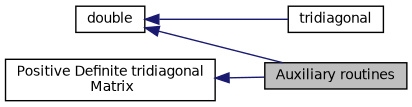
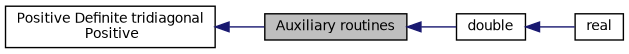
node "tridiagonal": label "tridiagonal" -> "real"
edge "Auxiliary routines" -> "double": reversed
node "Positive Definite tridiagonal Matrix": label "Positive Definite tridiagonal Matrix" -> "Positive Definite tridiagonal Positive"
